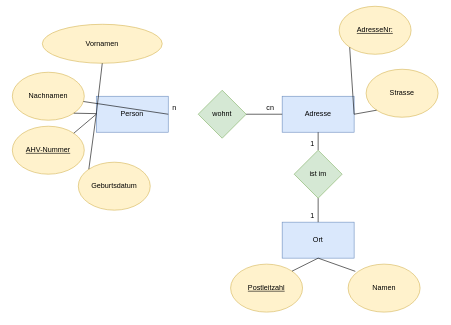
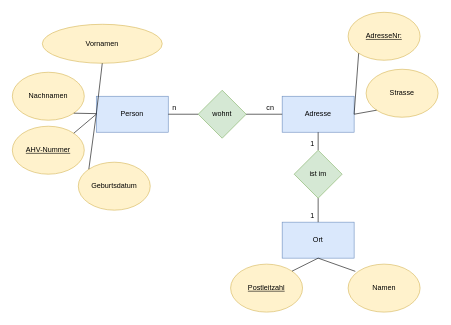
node "AdresseNr:": moved (375, 30) -> (384, 36)
edge "Nachnamen" -- "Person": now "wohnt" -- "Person"
